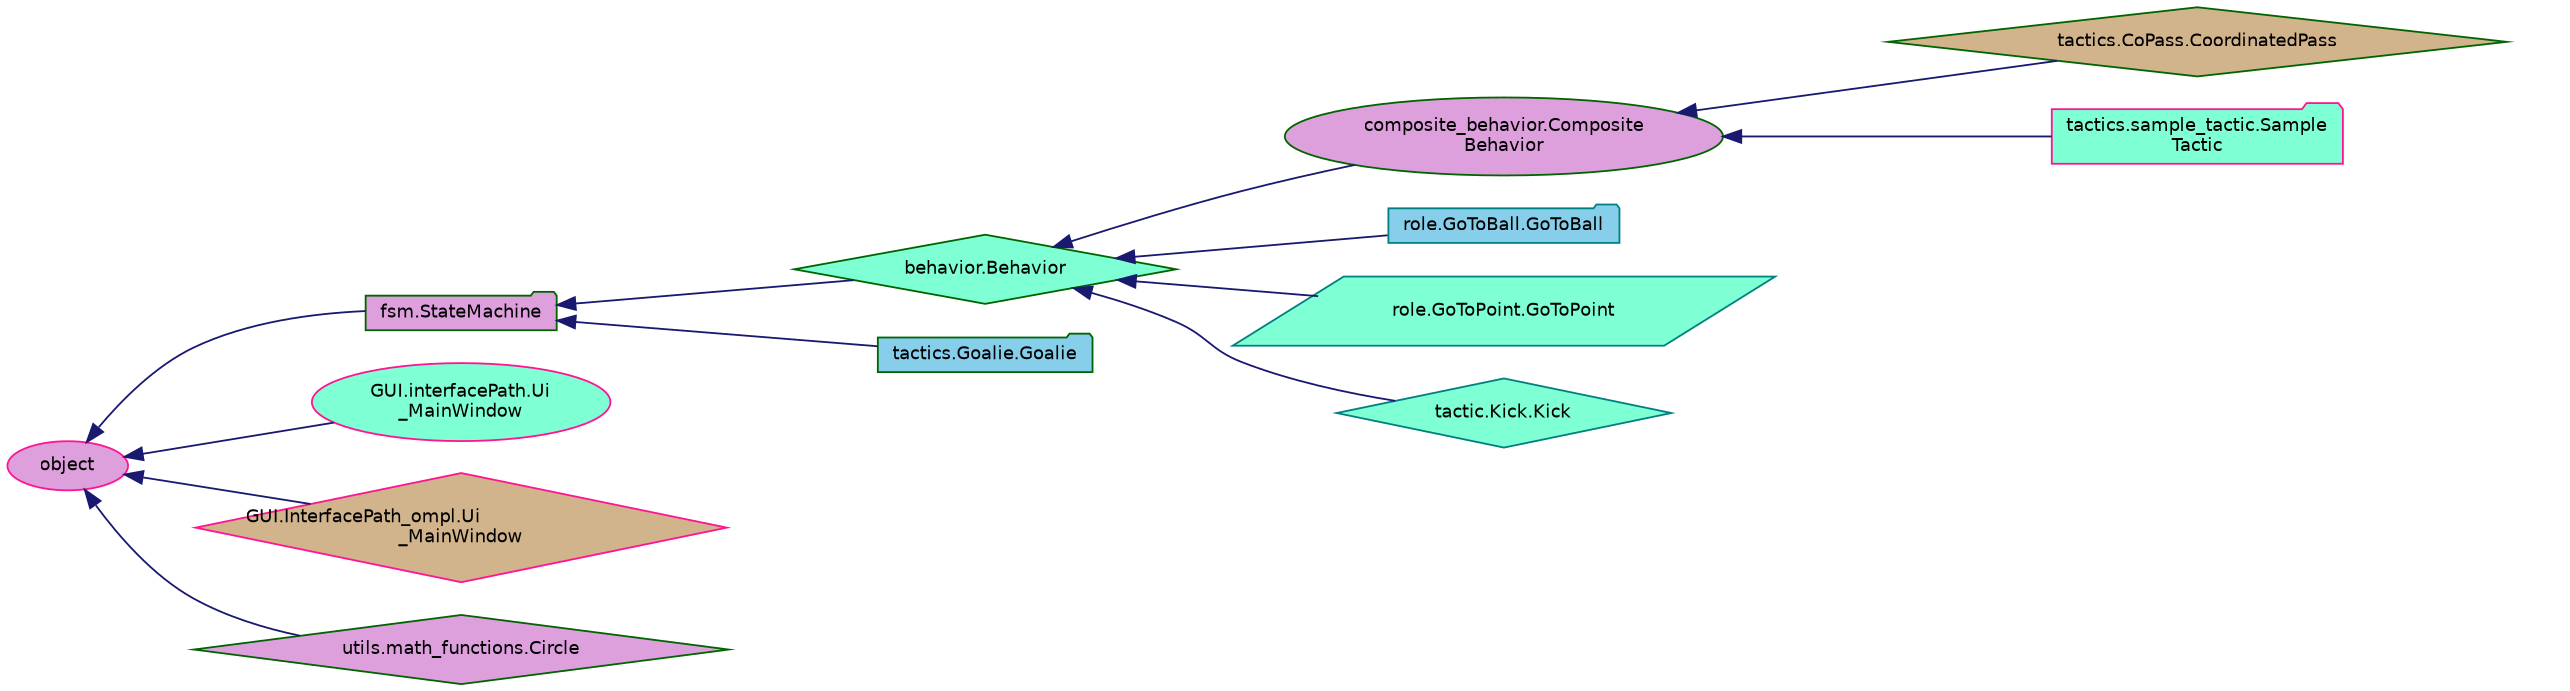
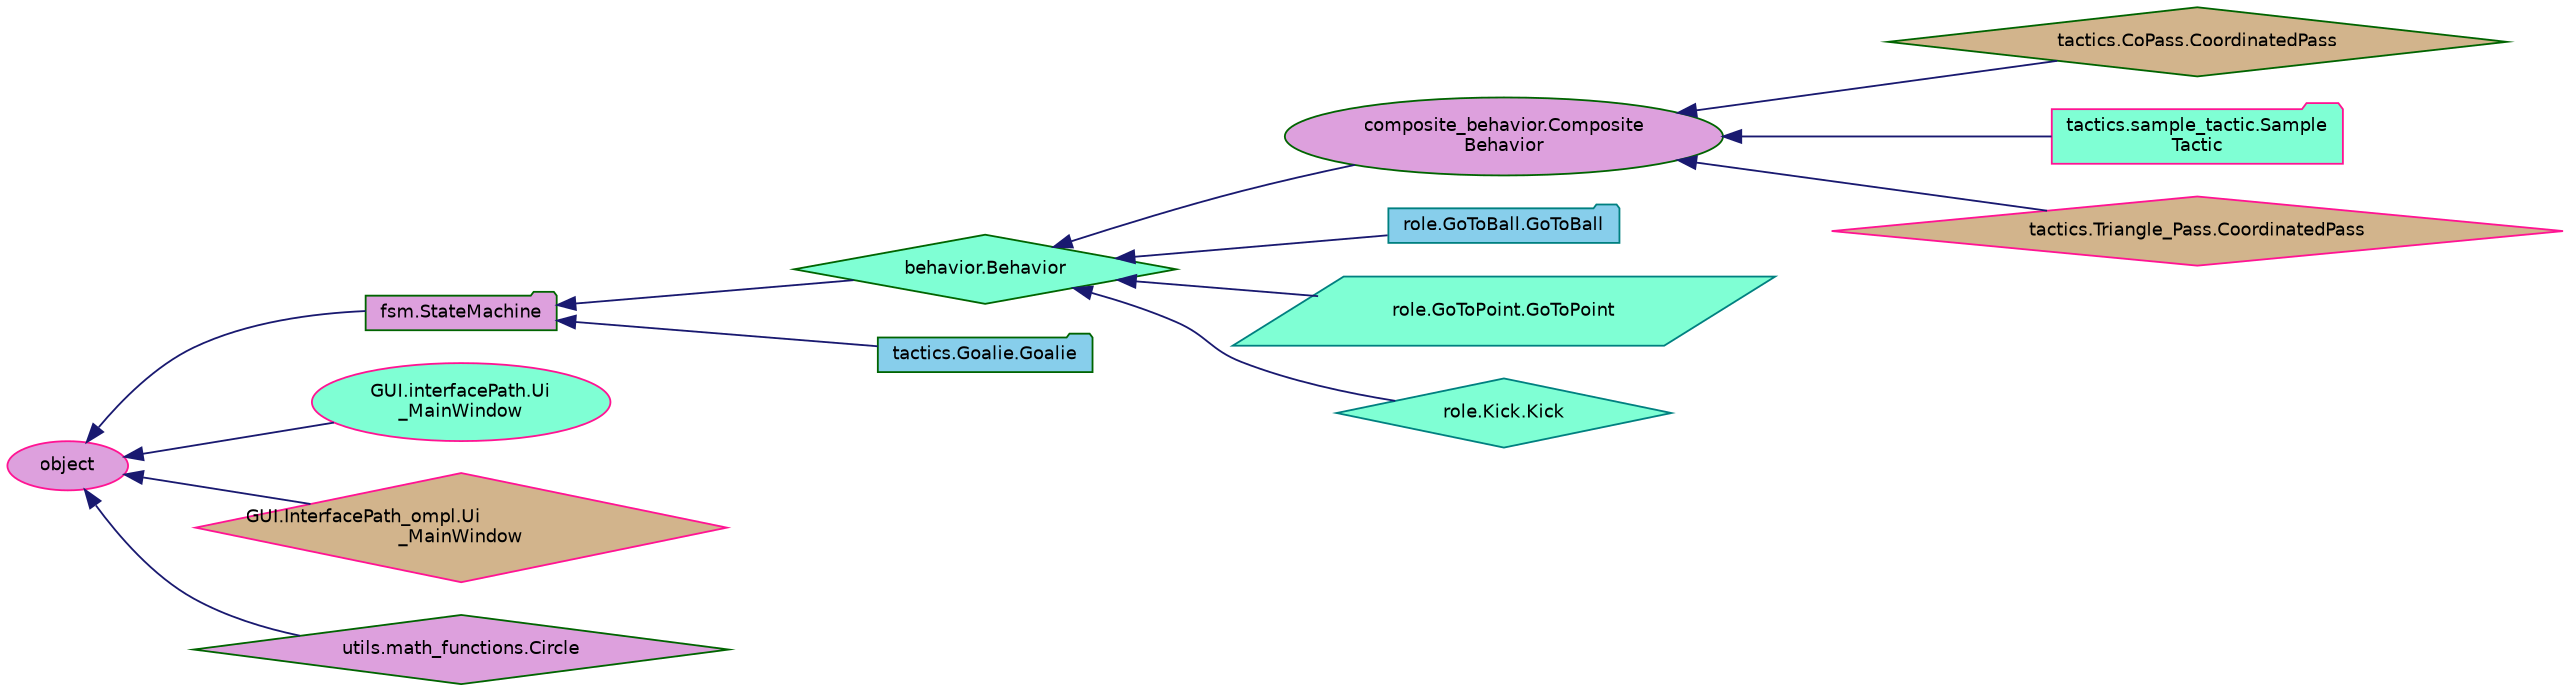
node "tactics.Triangle_Pass.CoordinatedPass": added
node "tactic.Kick.Kick": label "tactic.Kick.Kick" -> "role.Kick.Kick"
